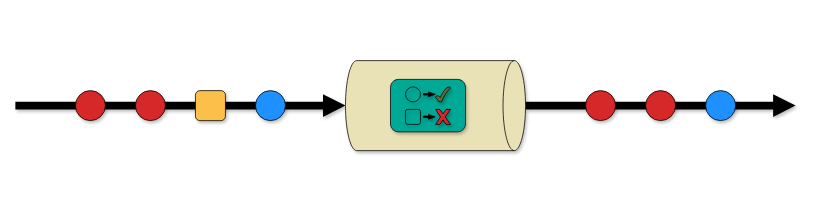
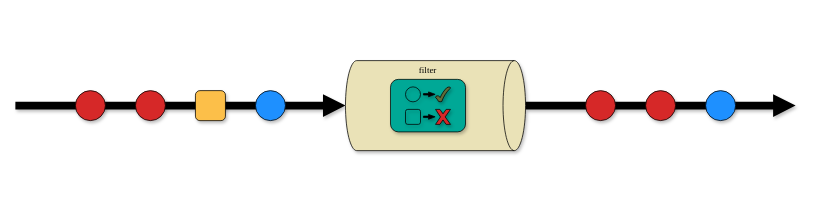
node "filter": added
